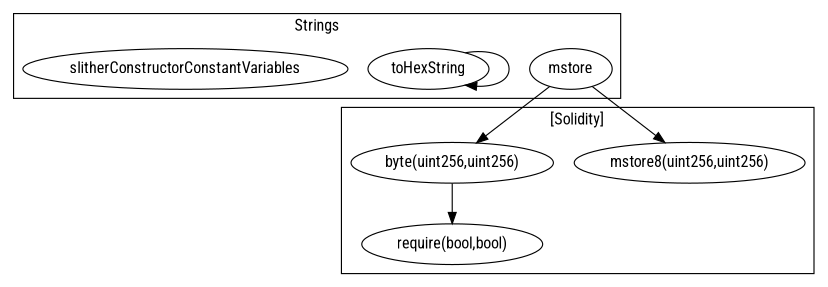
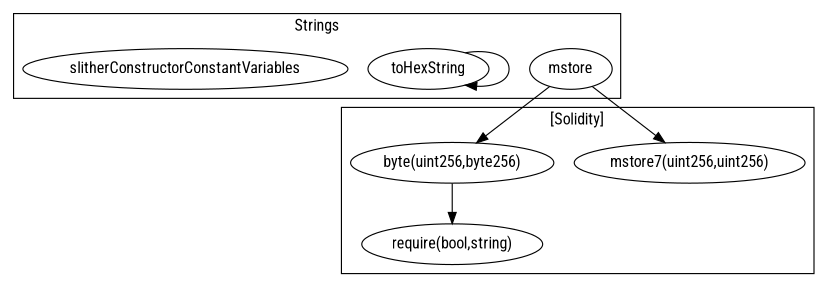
node "byte(uint256,uint256)": label "byte(uint256,uint256)" -> "byte(uint256,byte256)"
node "mstore8(uint256,uint256)": label "mstore8(uint256,uint256)" -> "mstore7(uint256,uint256)"
node "require(bool,bool)": label "require(bool,bool)" -> "require(bool,string)"
